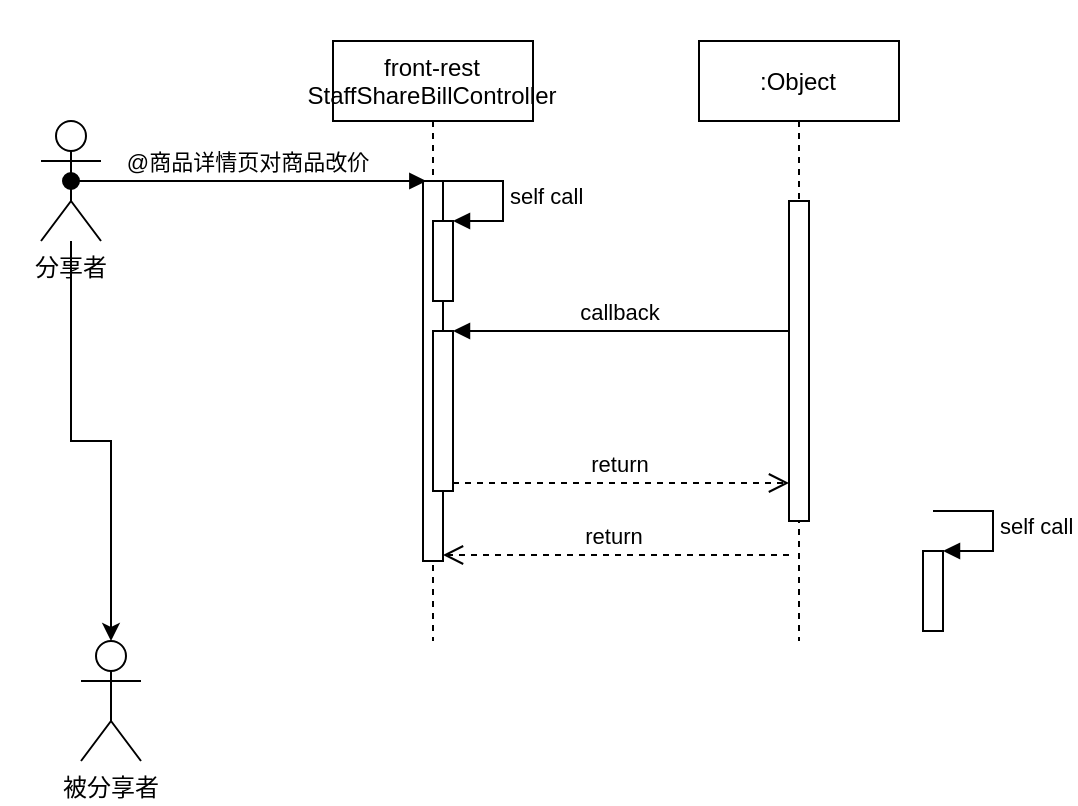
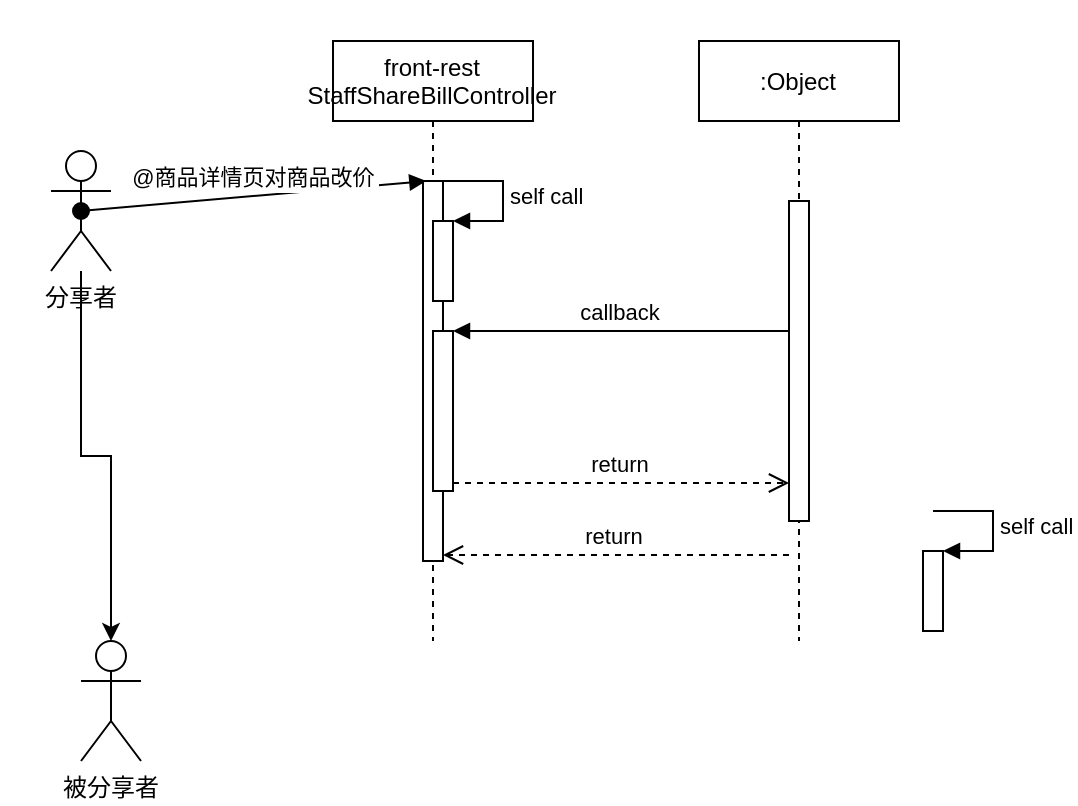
node "分享者": moved (71, 181) -> (81, 211)
